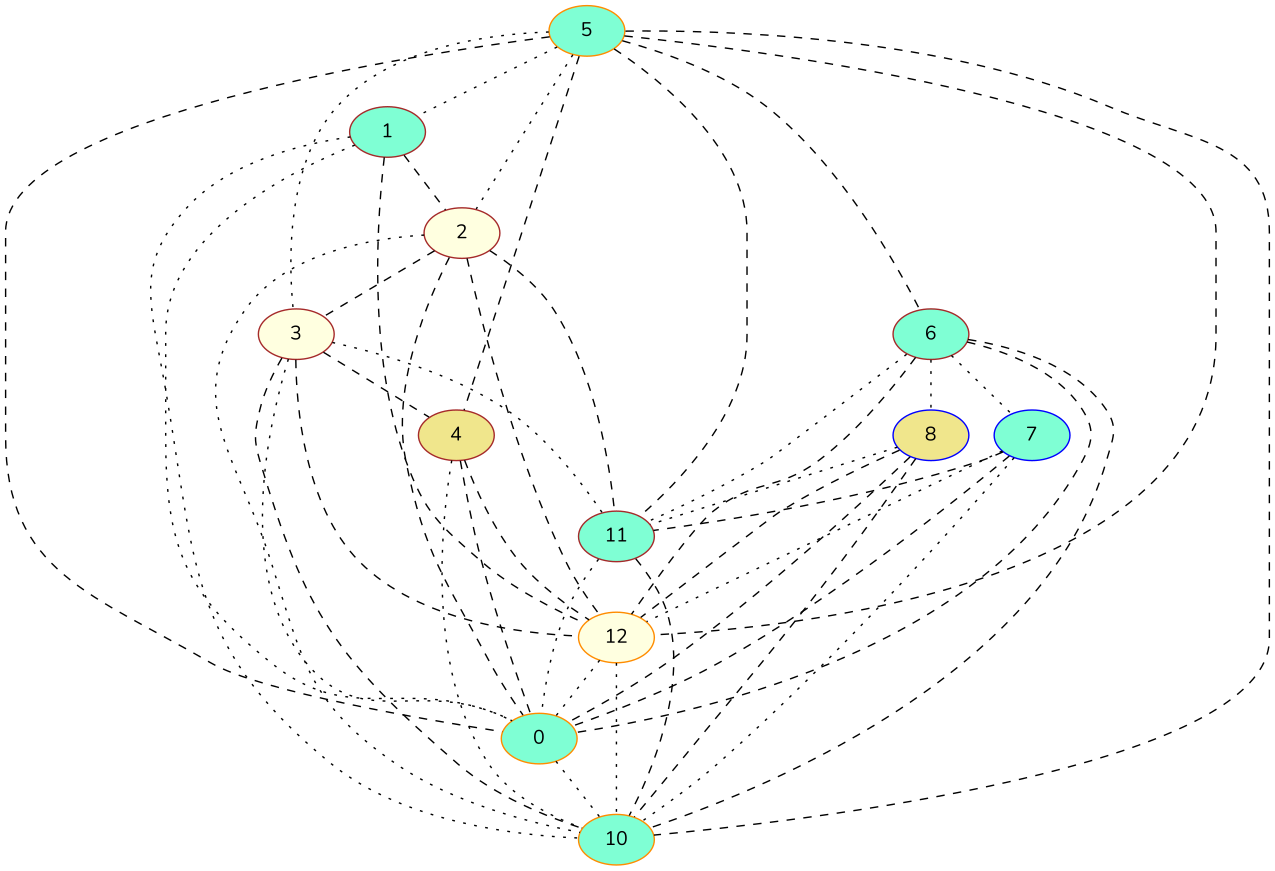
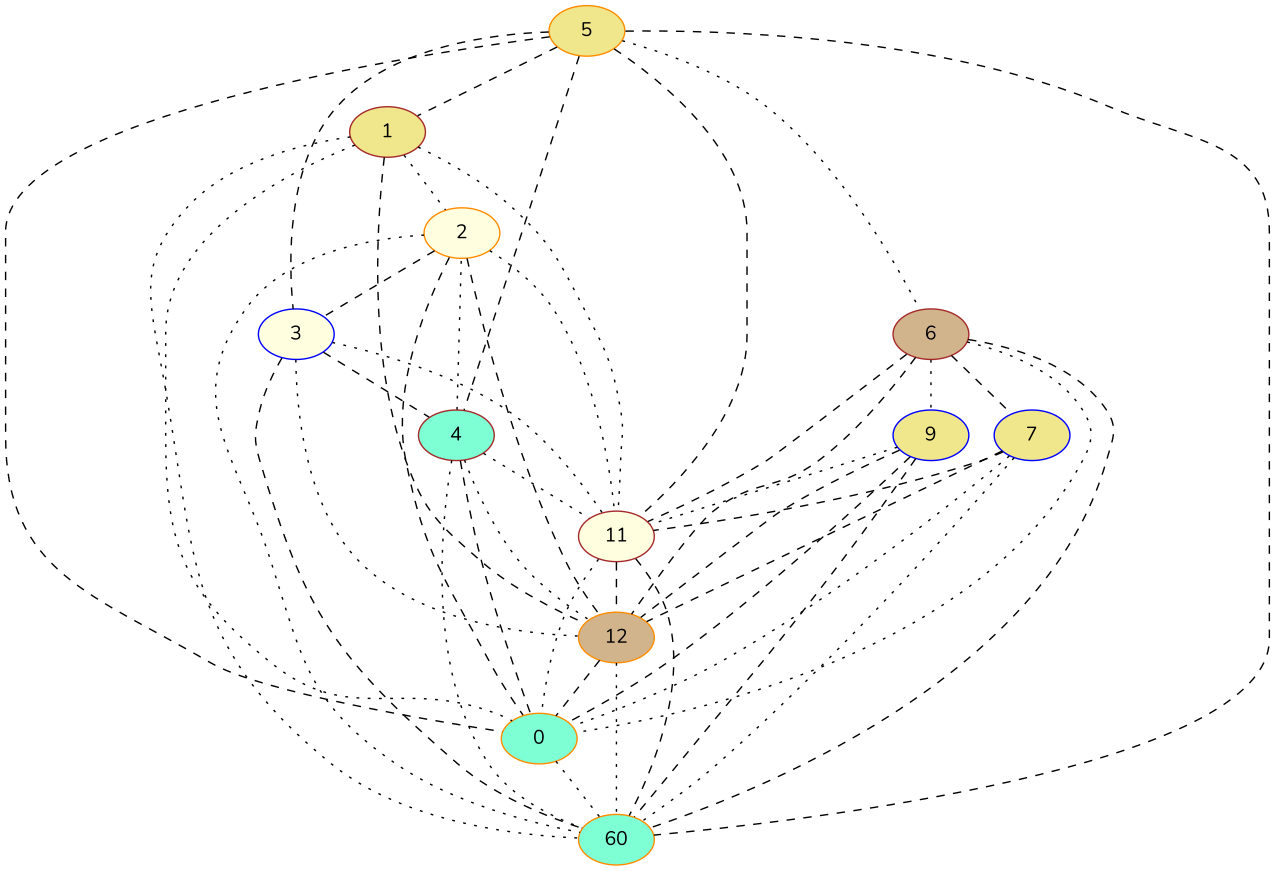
node "5": fillcolor aquamarine -> khaki
edge "5" -- "1": style dotted -> dashed
edge "5" -- "3": style dotted -> dashed
node "1": fillcolor aquamarine -> khaki
edge "5" -- "2": now "4" -- "2"
edge "5" -- "6": style dashed -> dotted
edge "1" -- "2": style dashed -> dotted
node "2": color brown -> darkorange
edge "1" -- "11": added
edge "5" -- "12": now "11" -- "12"
node "3": color brown -> blue
node "6": fillcolor aquamarine -> tan
edge "2" -- "11": style dashed -> dotted
edge "6" -- "7": style dotted -> dashed
node "4": fillcolor khaki -> aquamarine
node "8": label "8" -> "9"
node "7": fillcolor aquamarine -> khaki
edge "6" -- "11": style dotted -> dashed
edge "4" -- "11": added
edge "3" -- "0": removed
edge "7" -- "12": style dotted -> dashed
node "11": fillcolor aquamarine -> lightyellow
edge "4" -- "12": style dashed -> dotted
edge "3" -- "12": style dashed -> dotted
edge "7" -- "0": style dashed -> dotted
edge "6" -- "0": style dashed -> dotted
node "12": fillcolor lightyellow -> tan
edge "12" -- "0": style dotted -> dashed
node "10": label "10" -> "60"
